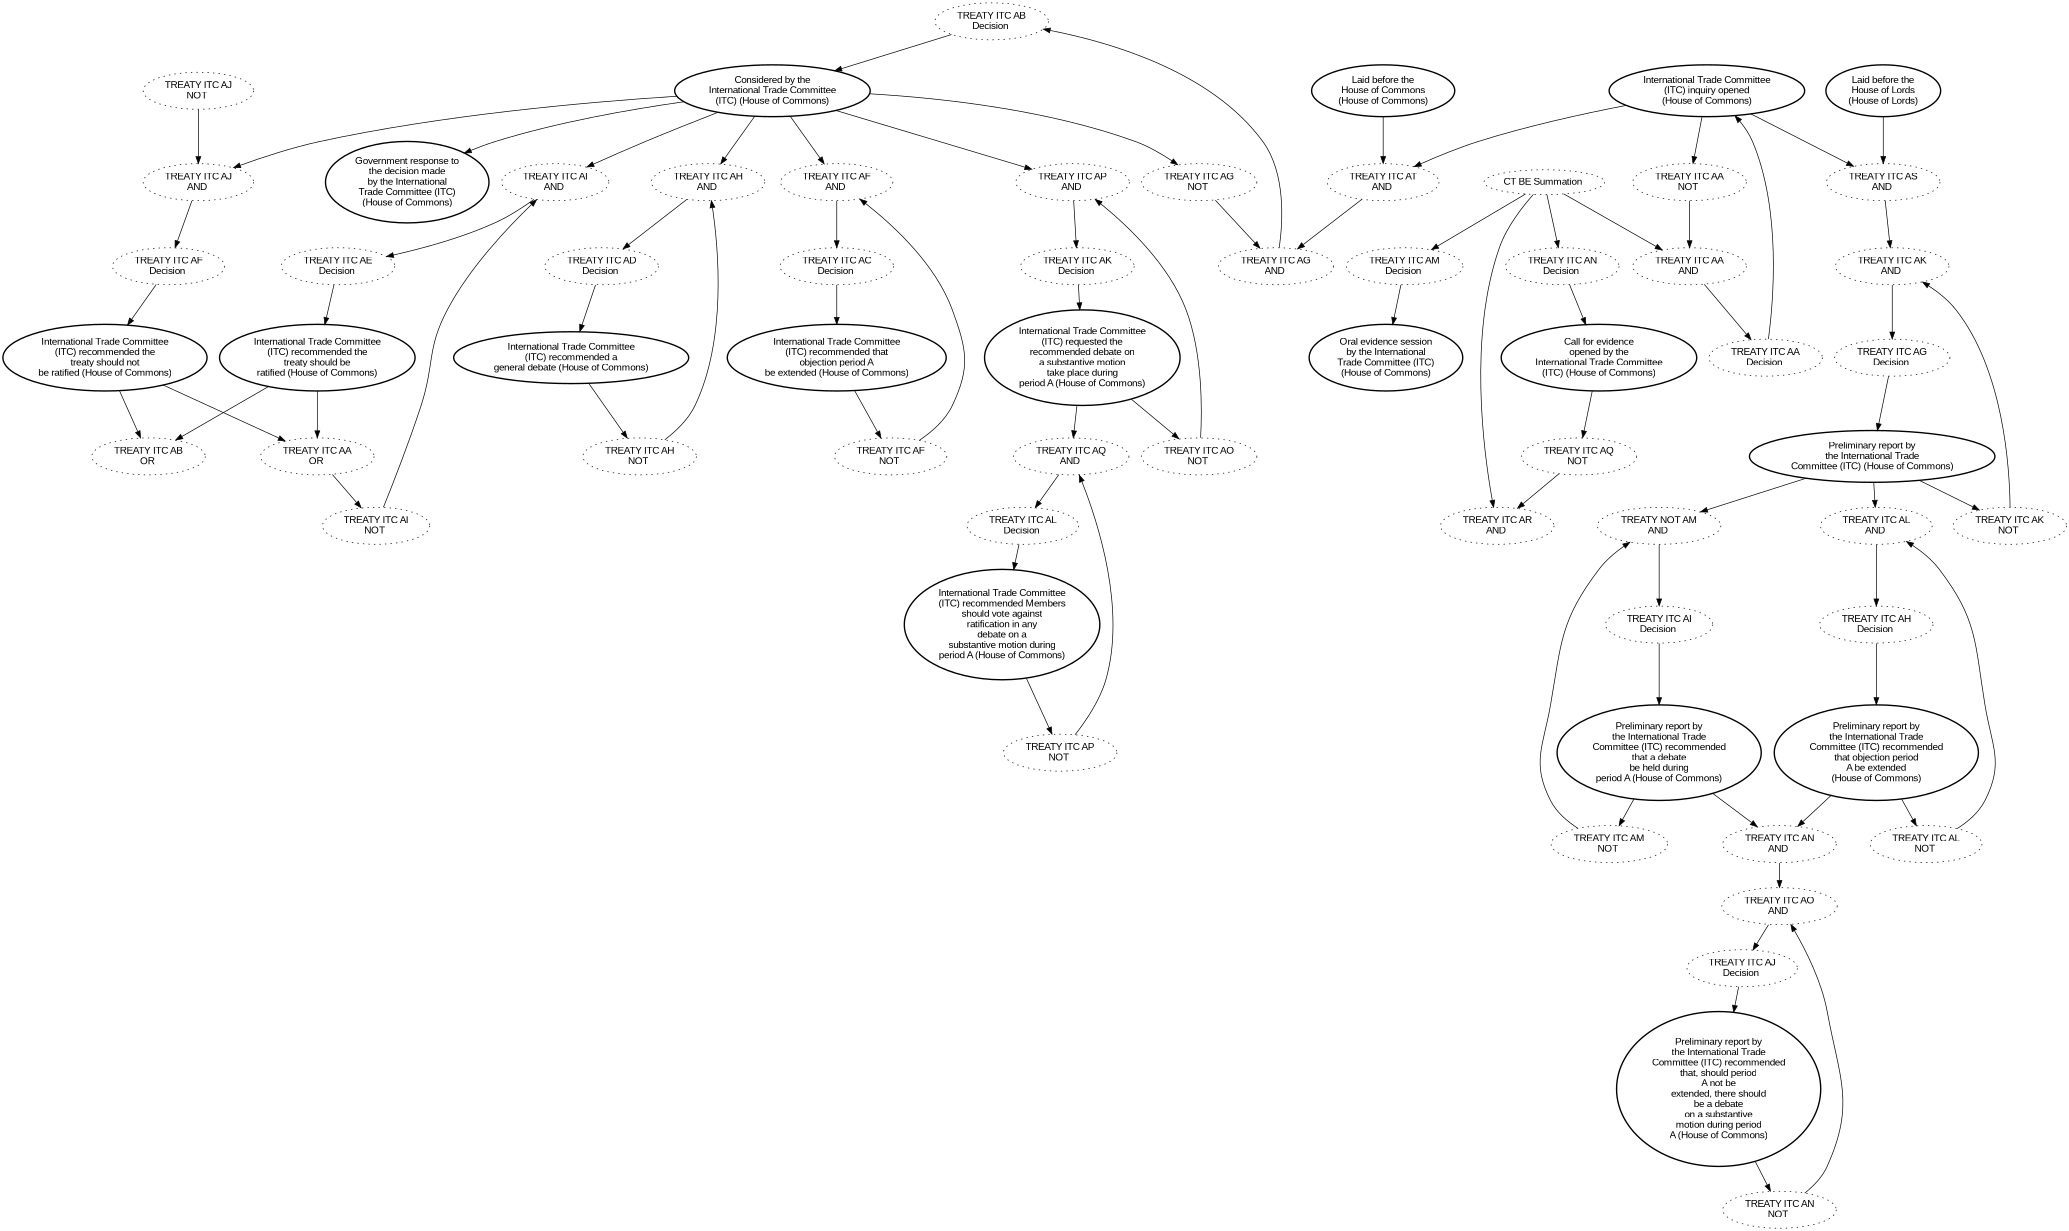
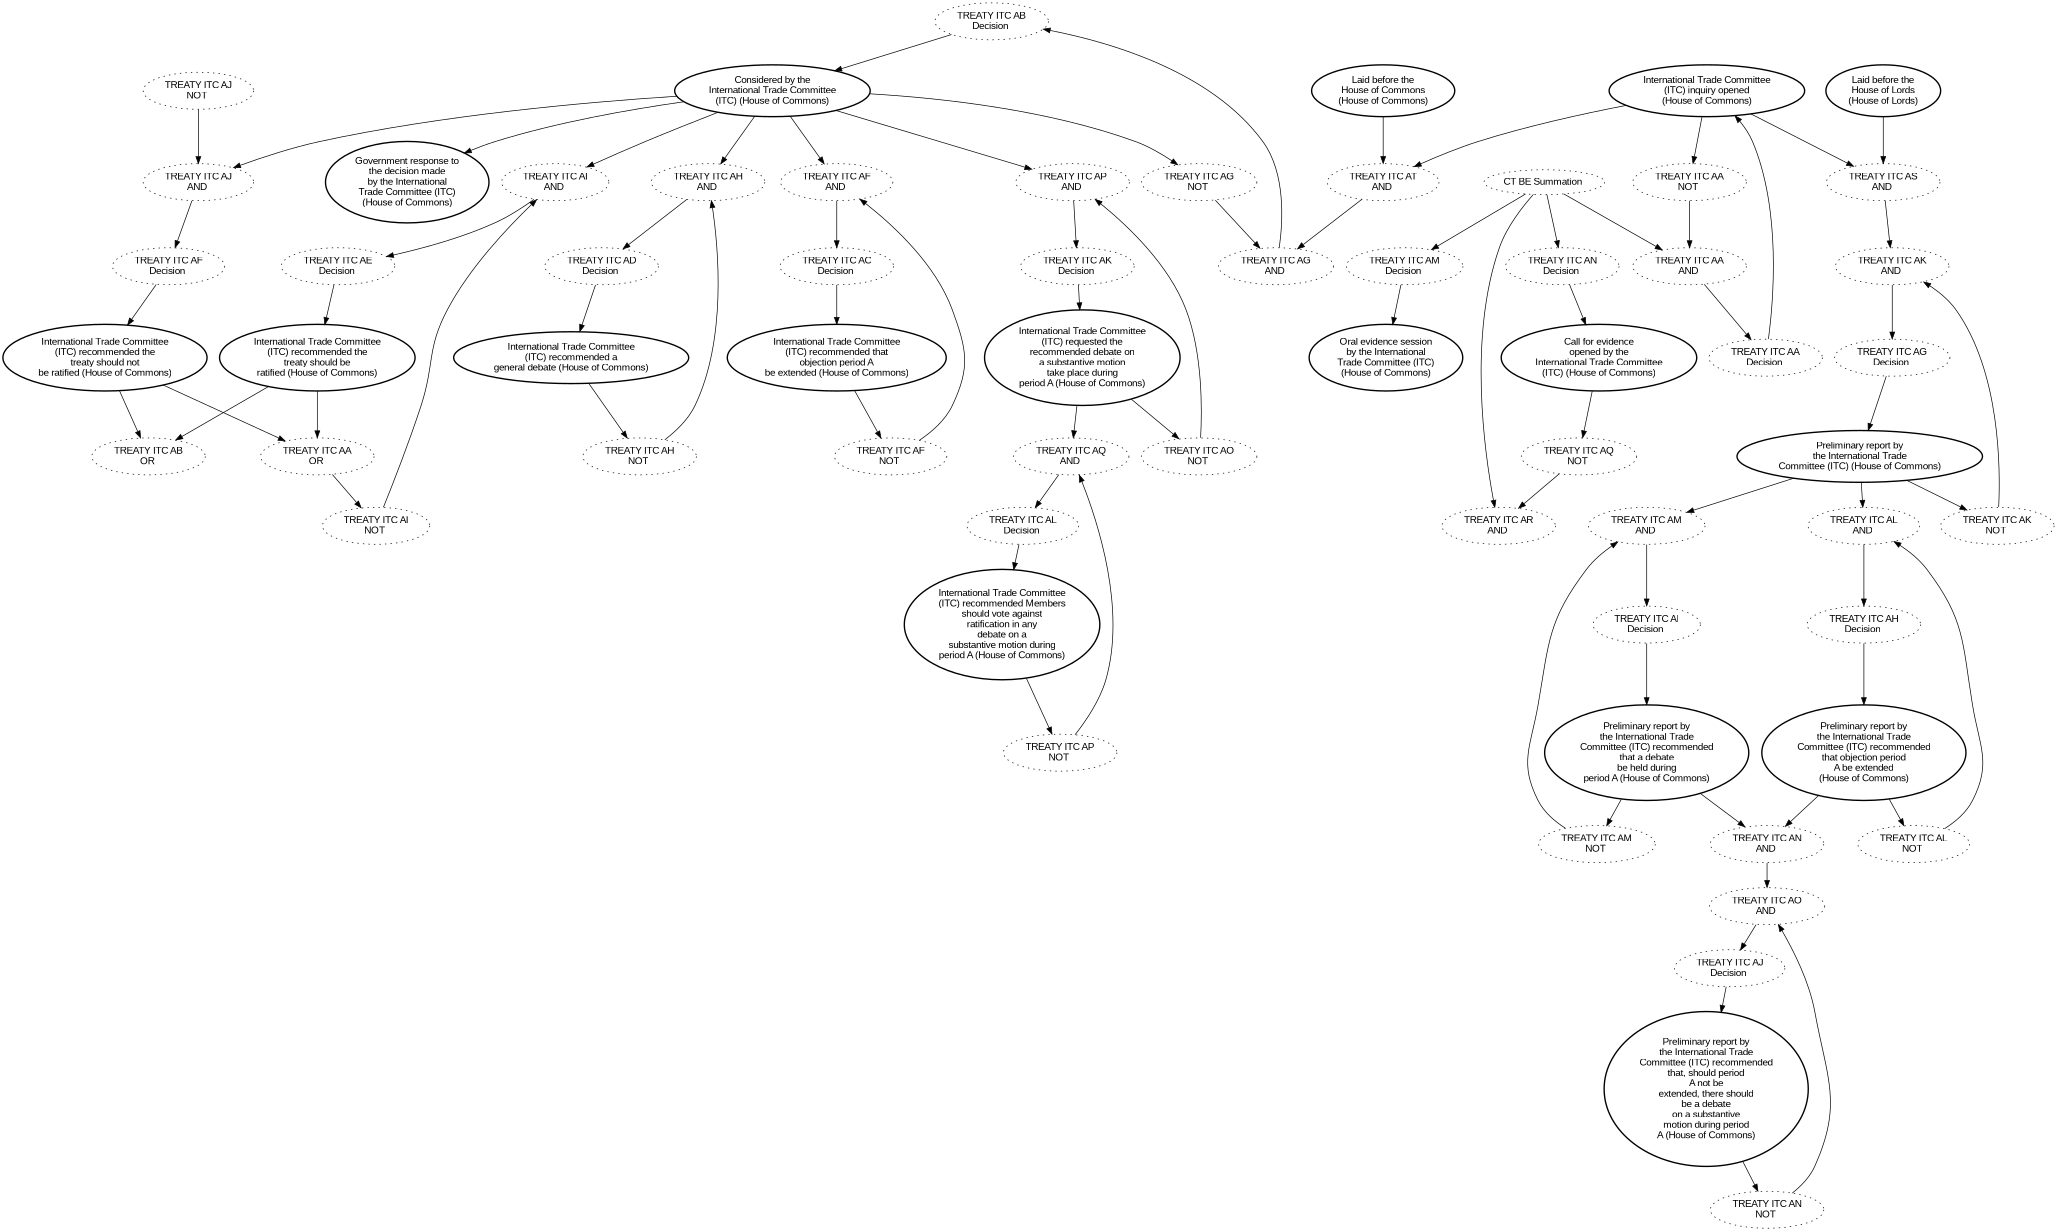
node "TREATY NOT AM AND": label "TREATY NOT AM AND" -> "TREATY ITC AM AND"
